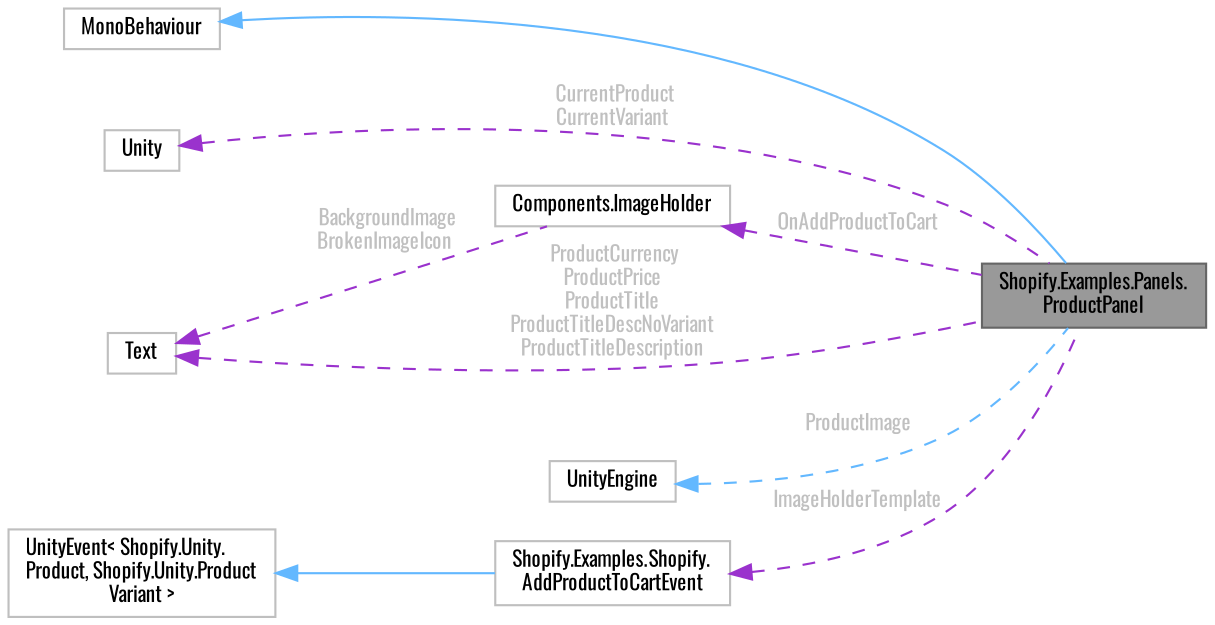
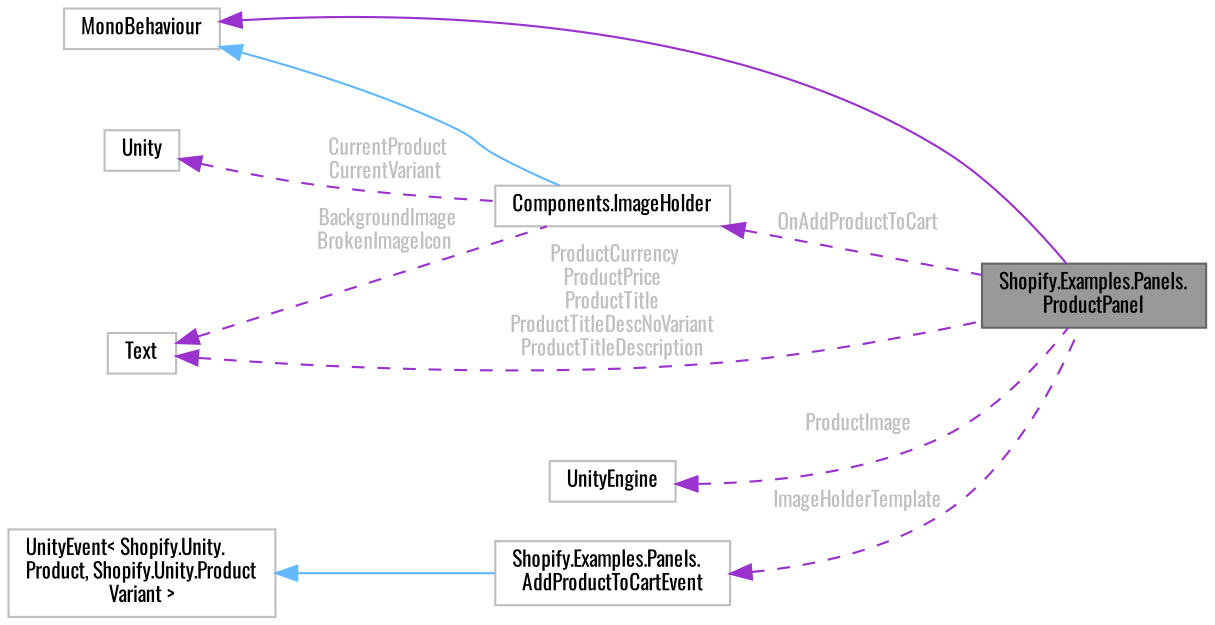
edge "Shopify.Examples.Panels. ProductPanel" -> "MonoBehaviour": color steelblue1 -> darkorchid3
edge "Components.ImageHolder" -> "MonoBehaviour": added
edge "Shopify.Examples.Panels. ProductPanel" -> "Unity": now "Components.ImageHolder" -> "Unity"
edge "Shopify.Examples.Panels. ProductPanel" -> "UnityEngine": color steelblue1 -> darkorchid3
node "Shopify.Examples.Shopify. AddProductToCartEvent": label "Shopify.Examples.Shopify. AddProductToCartEvent" -> "Shopify.Examples.Panels. AddProductToCartEvent"
